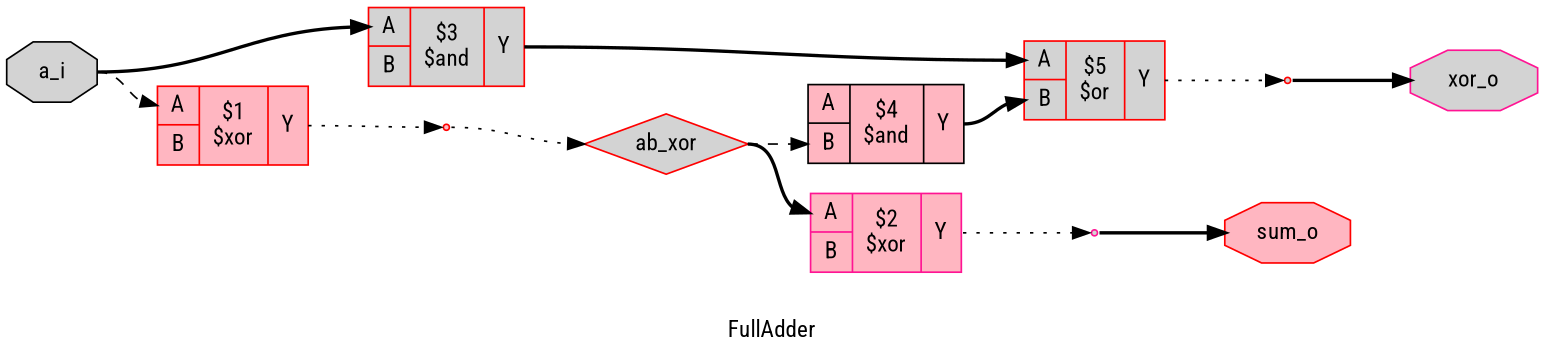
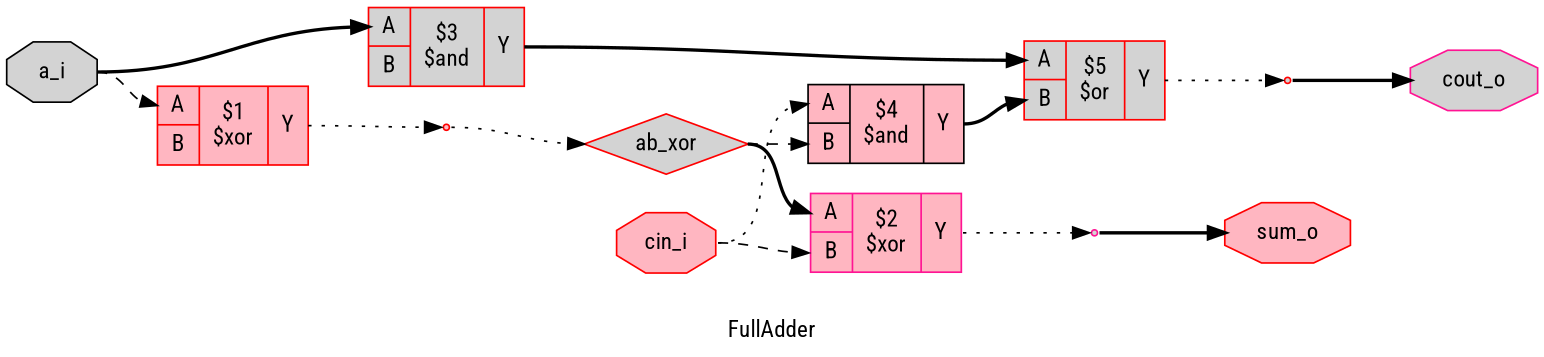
node "xor_o": label "xor_o" -> "cout_o"
node "cin_i": added
